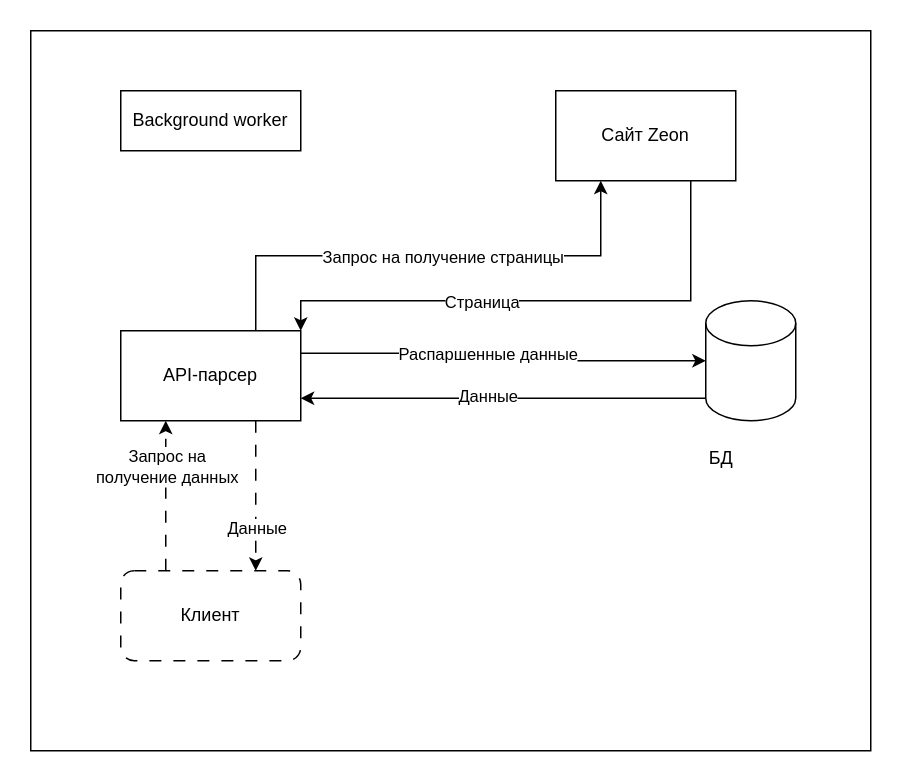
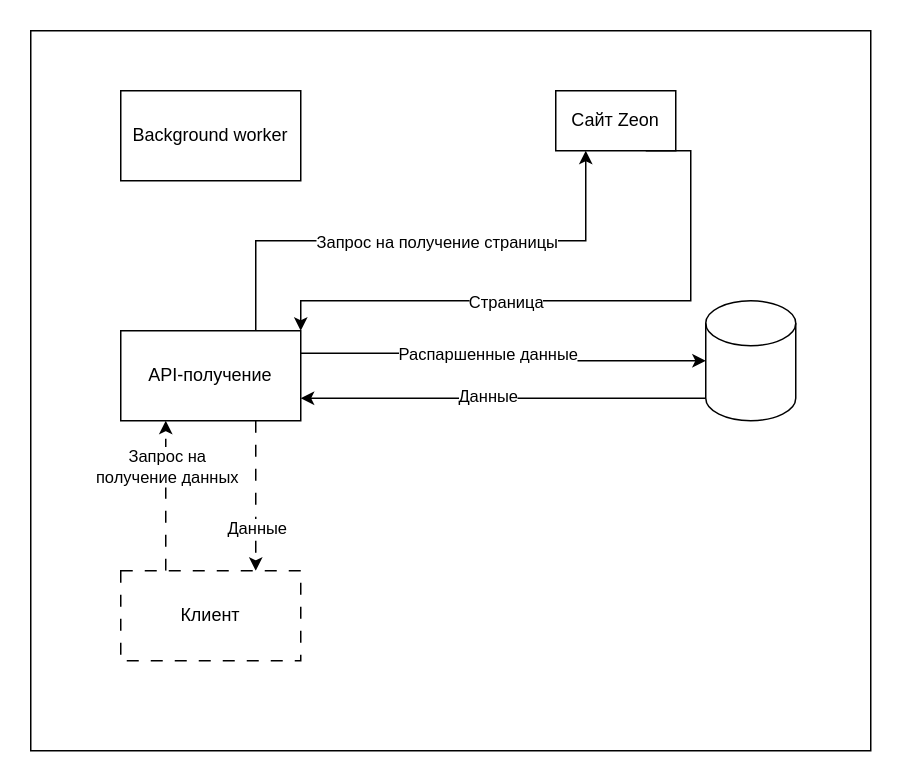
node "Background worker": size 180x60 -> 180x90
node "Сайт Zeon": size 180x90 -> 120x60
node "API-парсер": label "API-парсер" -> "API-получение"
node "БД": removed
node "Клиент": shape rounded rectangle -> rectangle
